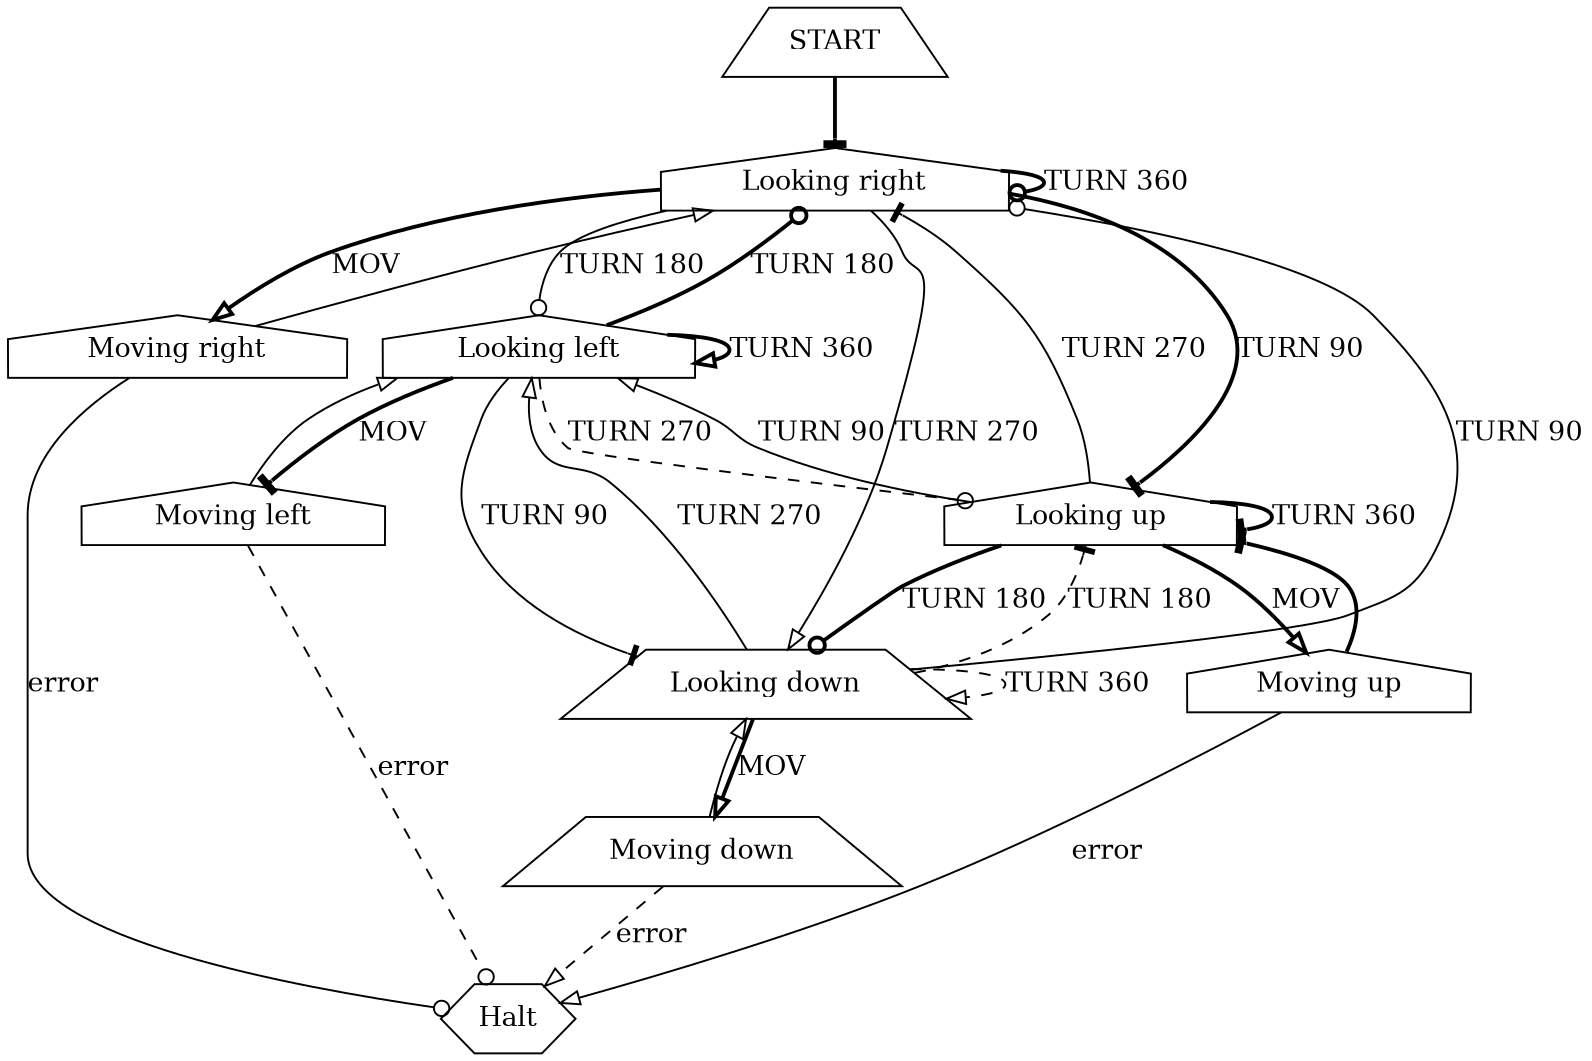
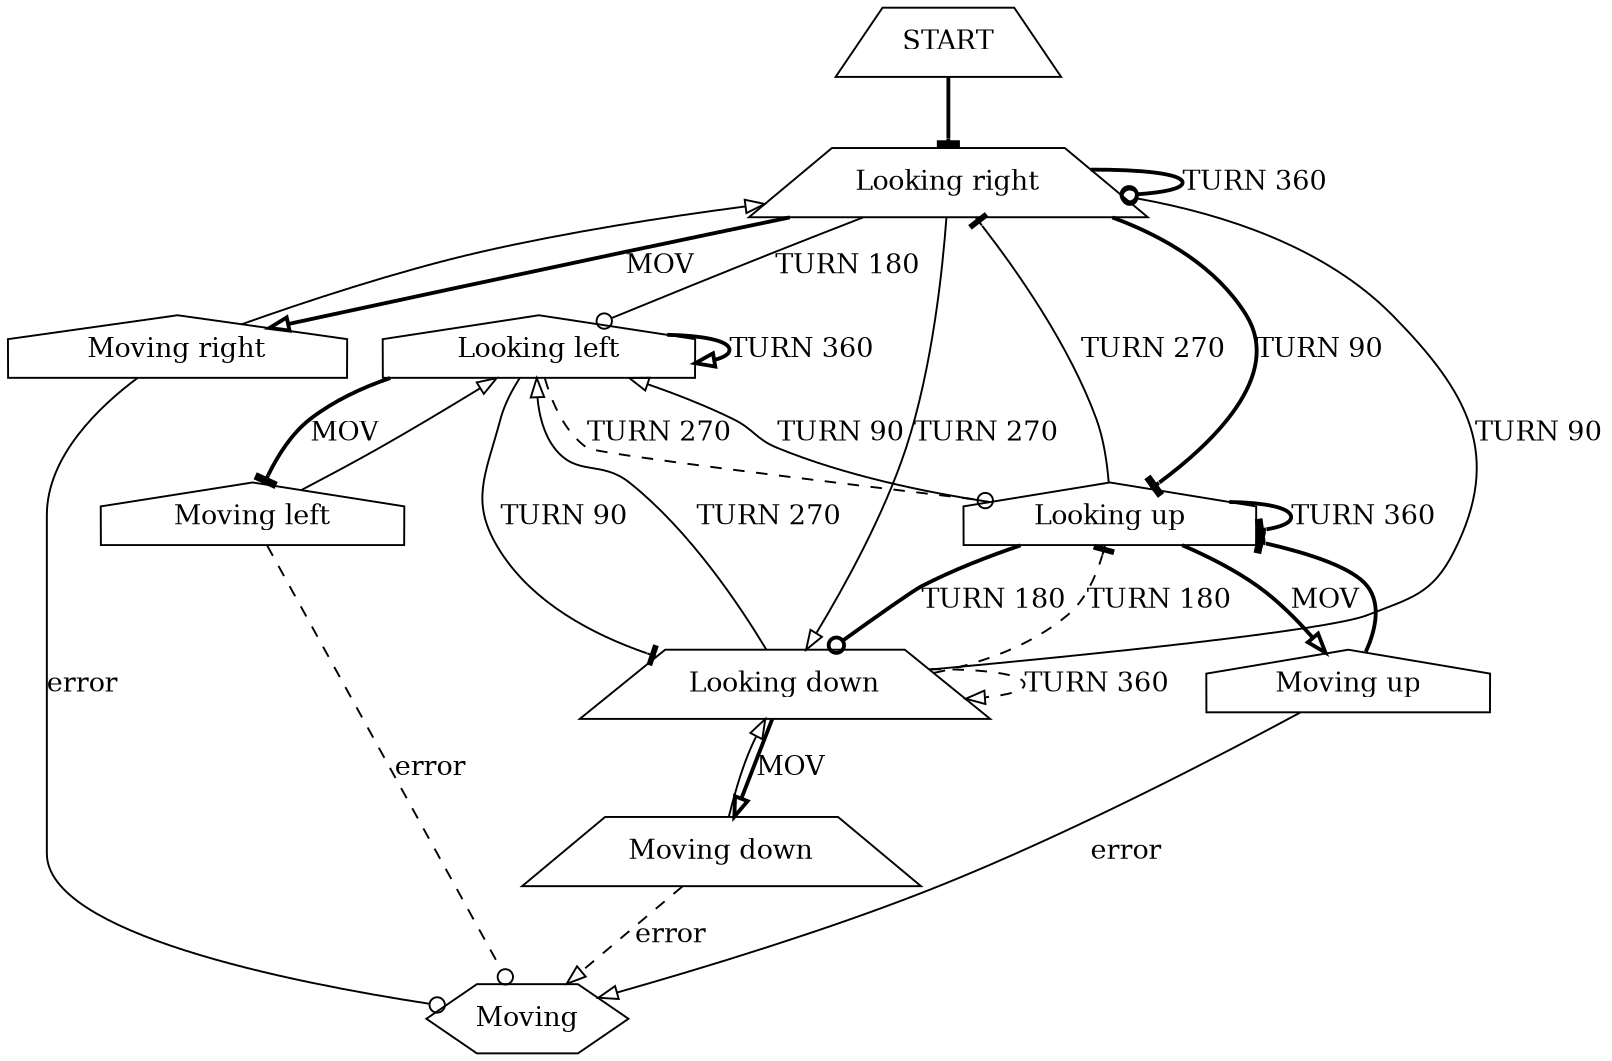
node "Looking right": shape house -> trapezium
edge "Looking left" -> "Looking right": removed, label "TURN 180"
node "Halt": label "Halt" -> "Moving"
